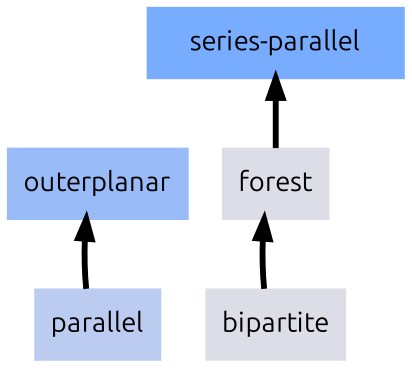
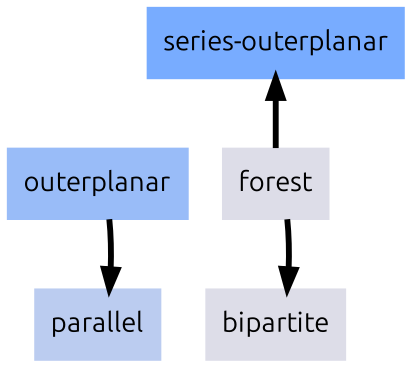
node "series-parallel": label "series-parallel" -> "series-outerplanar"
edge "parallel" -> "outerplanar": reversed
edge "bipartite" -> "forest": reversed
